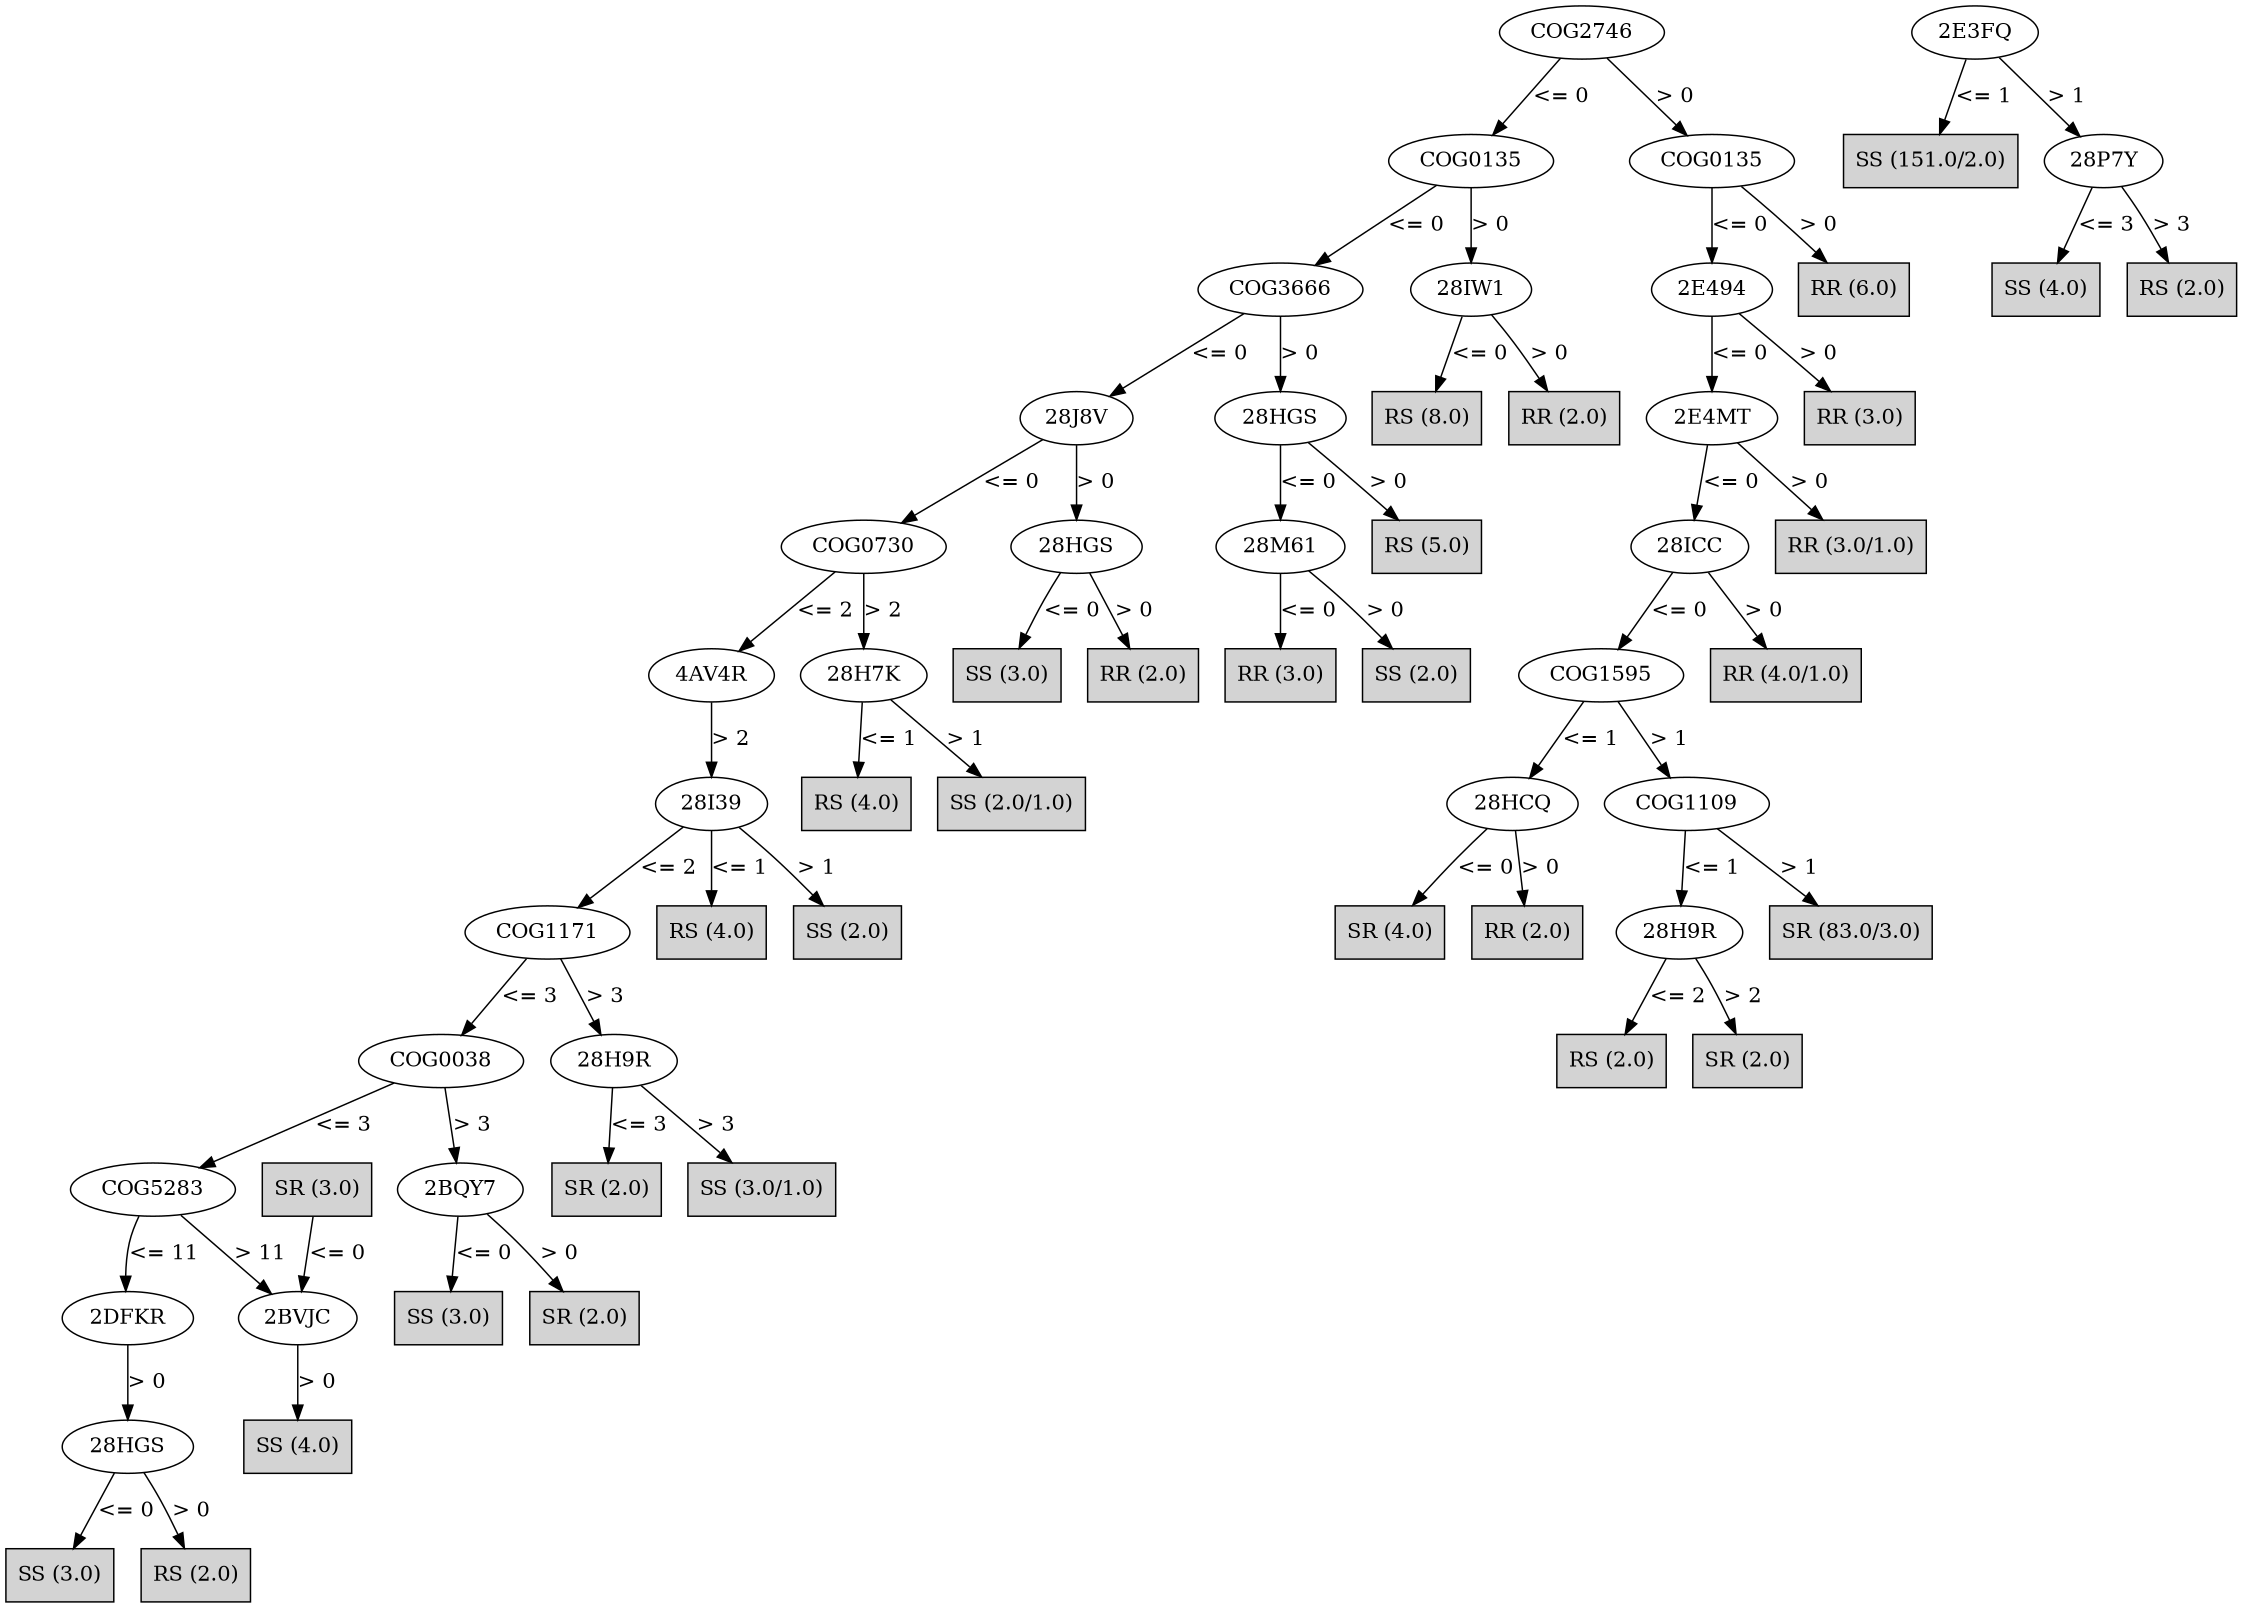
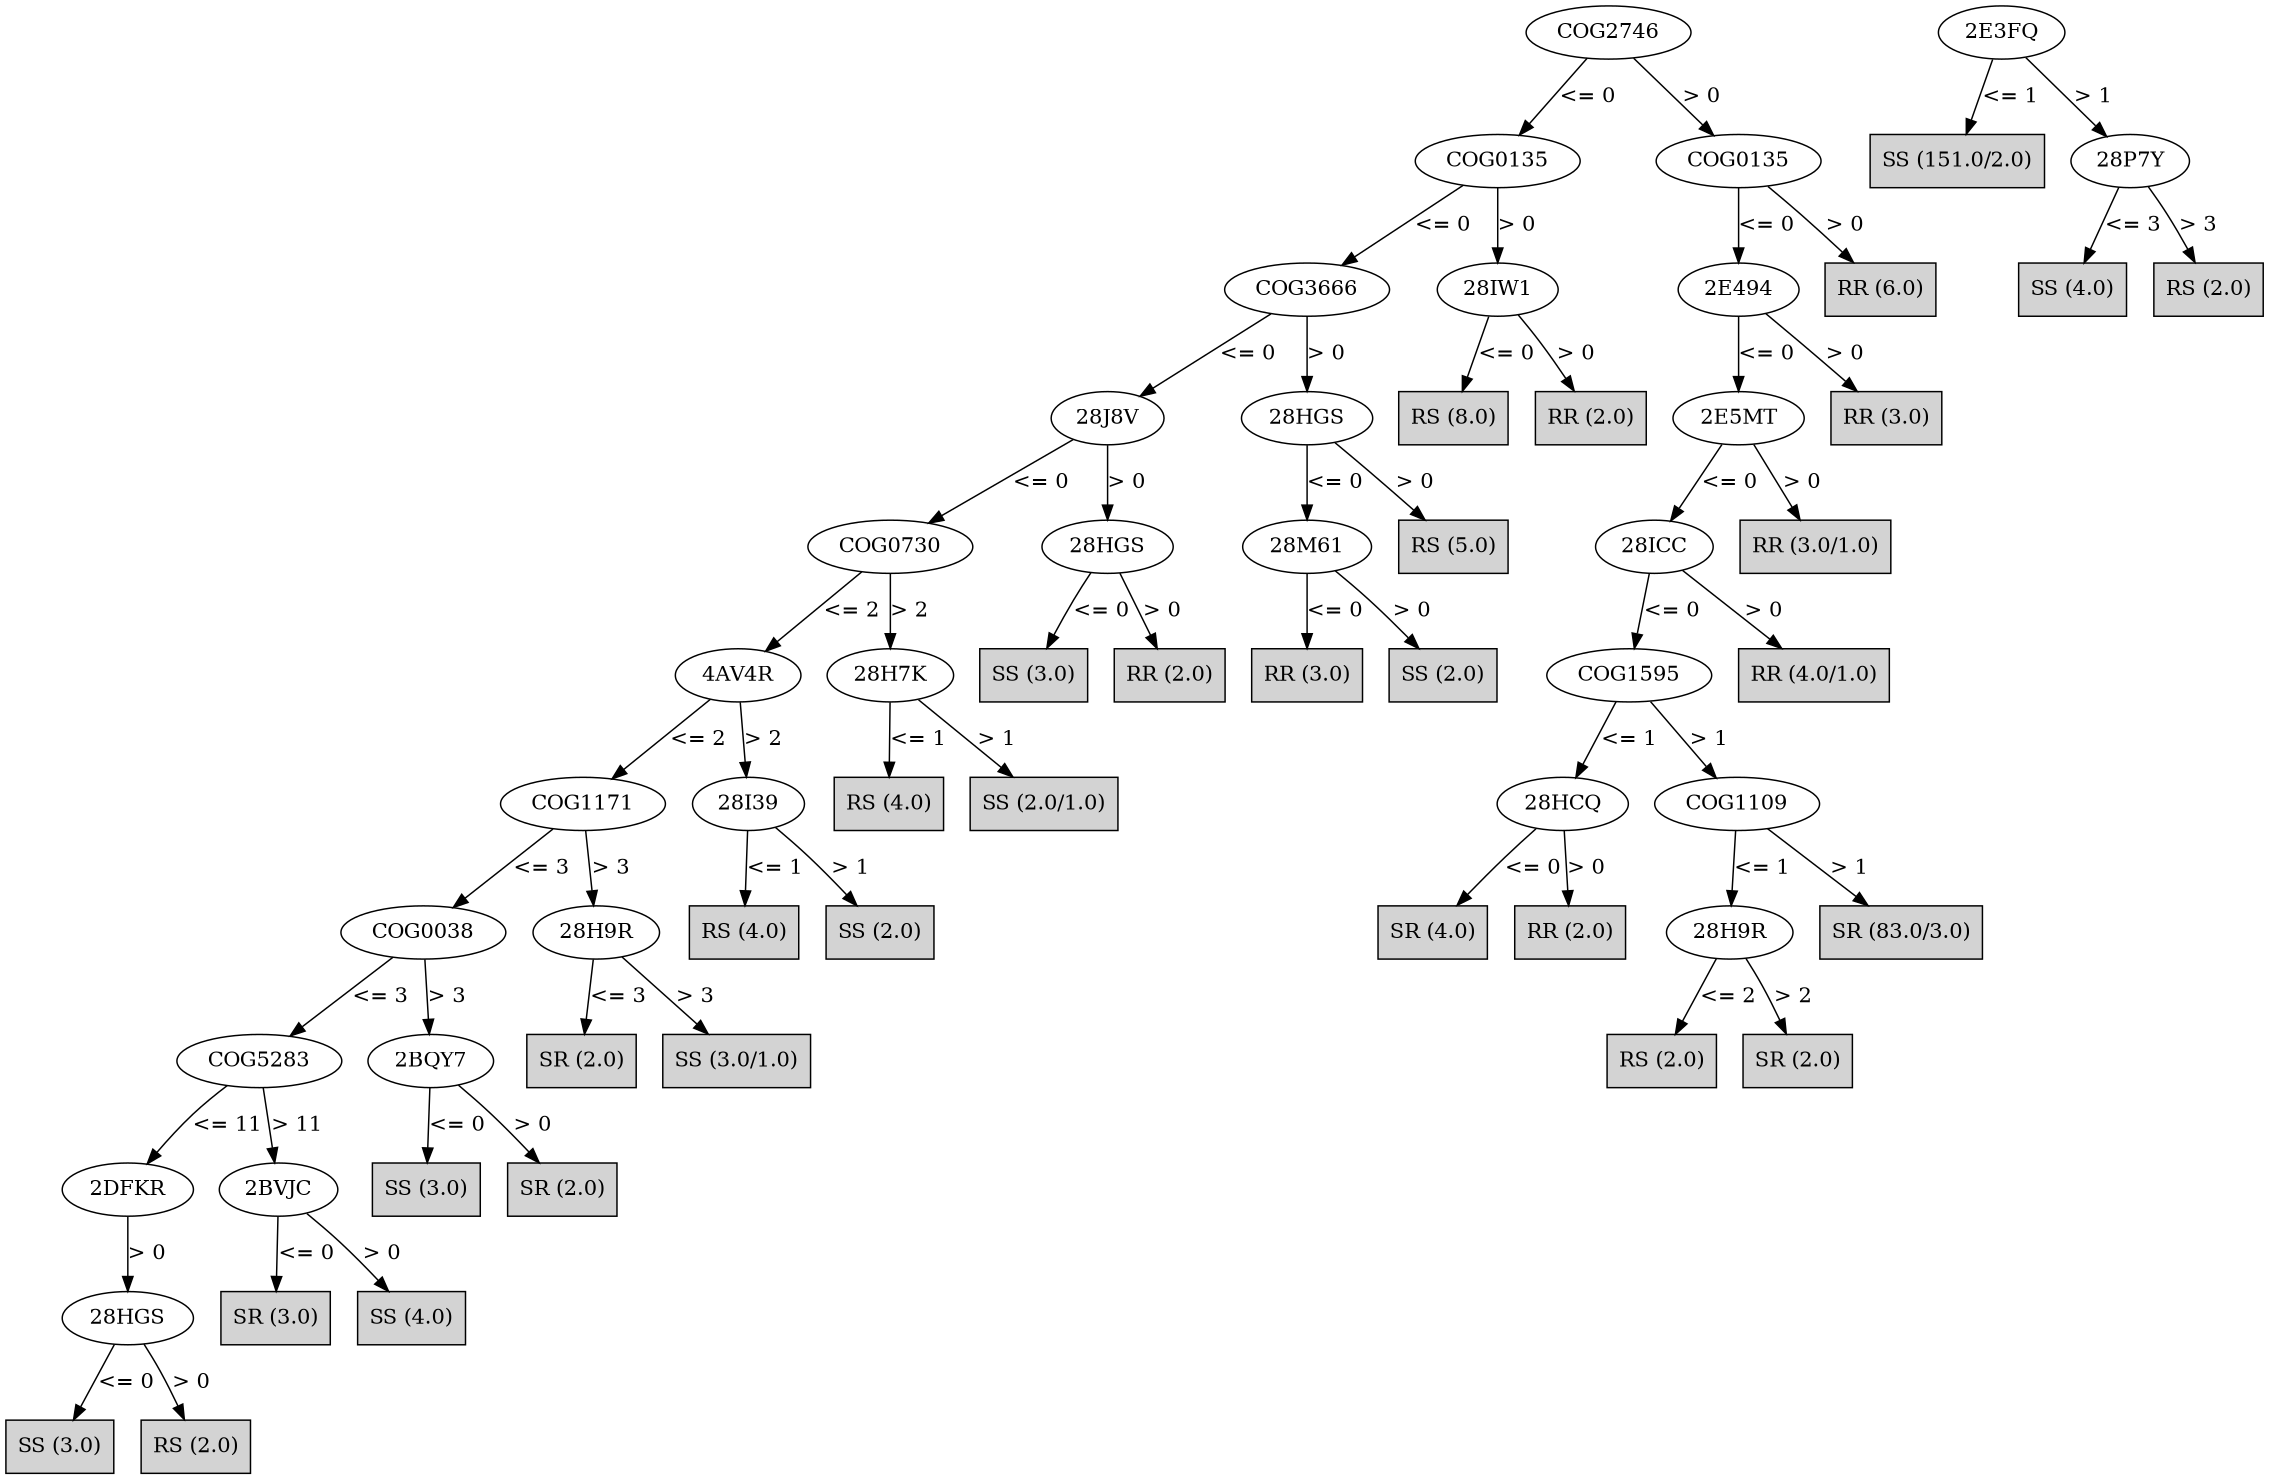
node "2E4MT": label "2E4MT" -> "2E5MT"
edge "28I39" -> "COG1171": now "4AV4R" -> "COG1171"
edge "SR (3.0)" -> "2BVJC": reversed
